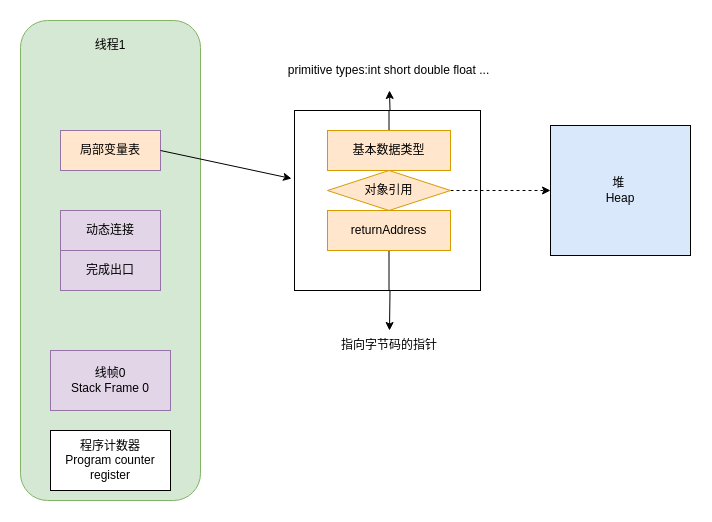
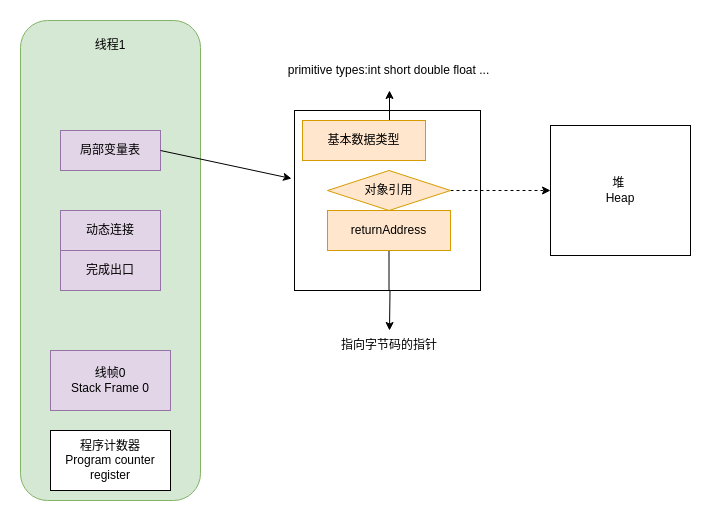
node "局部变量表": fillcolor #ffe6cc -> #e1d5e7
node "基本数据类型": moved (389, 151) -> (364, 141)
node "堆 Heap": fillcolor #dae8fc -> #ffffff
